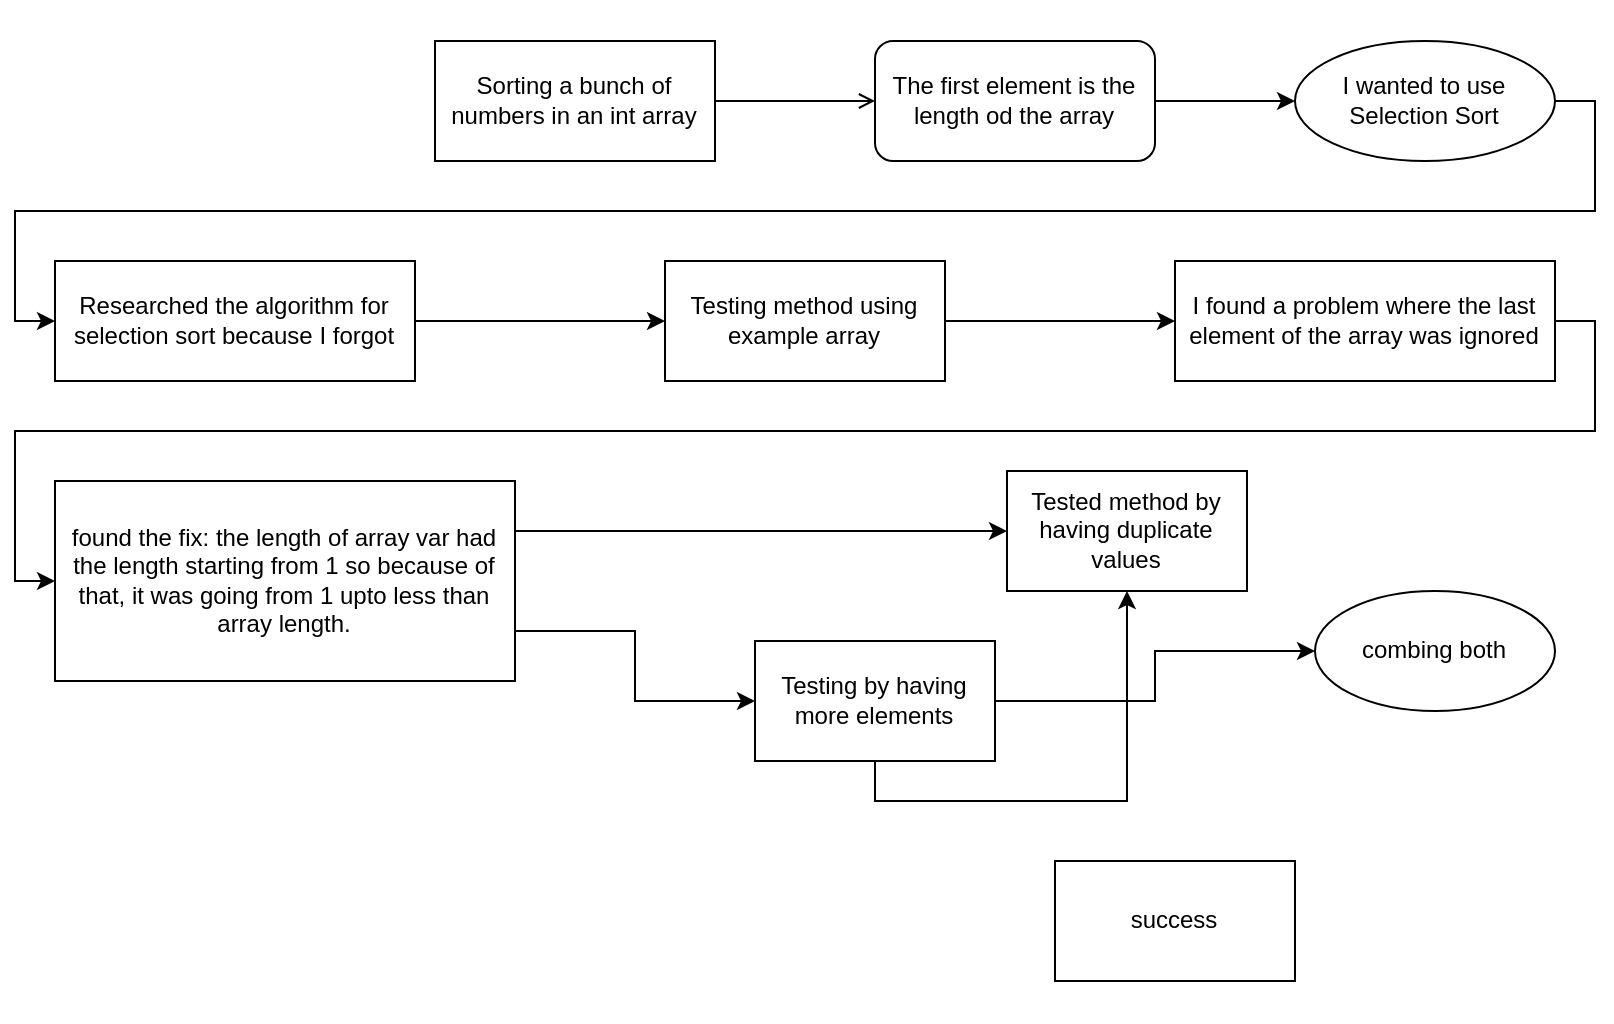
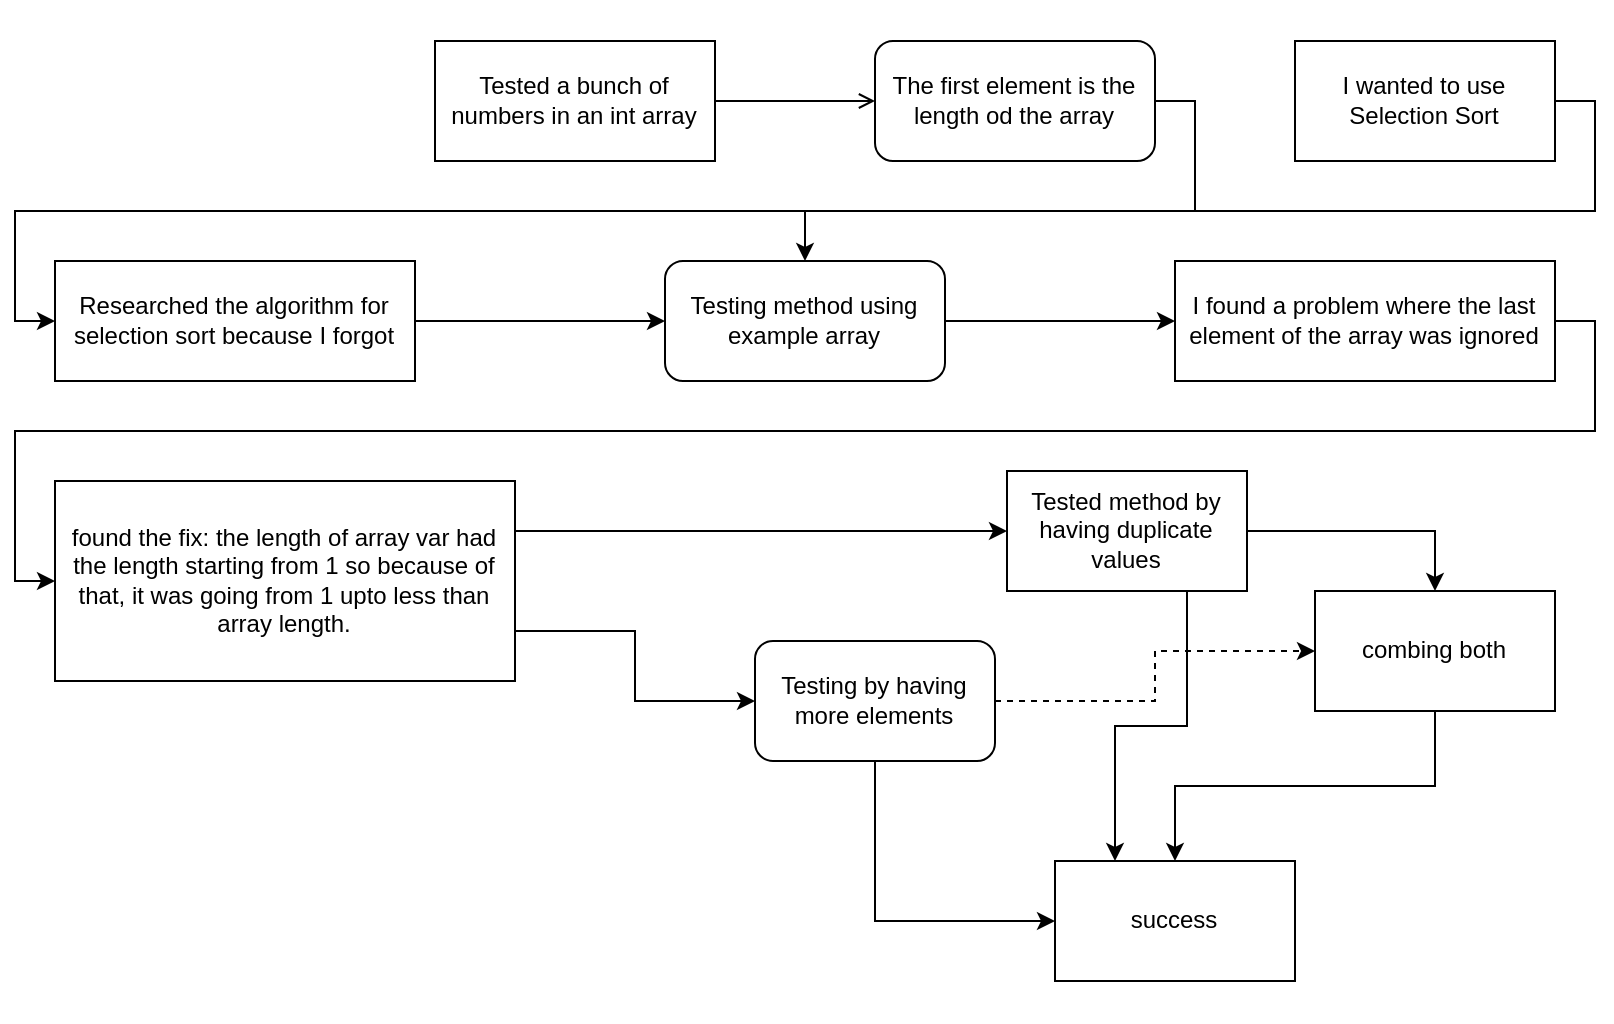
node "Sorting a bunch of numbers in an int array": label "Sorting a bunch of numbers in an int array" -> "Tested a bunch of numbers in an int array"
edge "The first element is the length od the array" -> "I wanted to use Selection Sort": now "The first element is the length od the array" -> "Testing method using example array"
node "I wanted to use Selection Sort": shape ellipse -> rectangle
node "Testing method using example array": shape rectangle -> rounded rectangle
edge "Tested method by having duplicate values" -> "combing both": added
edge "Testing by having more elements" -> "combing both": style solid -> dashed
node "combing both": shape ellipse -> rectangle
node "Testing by having more elements": shape rectangle -> rounded rectangle
edge "Tested method by having duplicate values" -> "success": added
edge "combing both" -> "success": added
edge "Testing by having more elements" -> "Tested method by having duplicate values": now "Testing by having more elements" -> "success"
